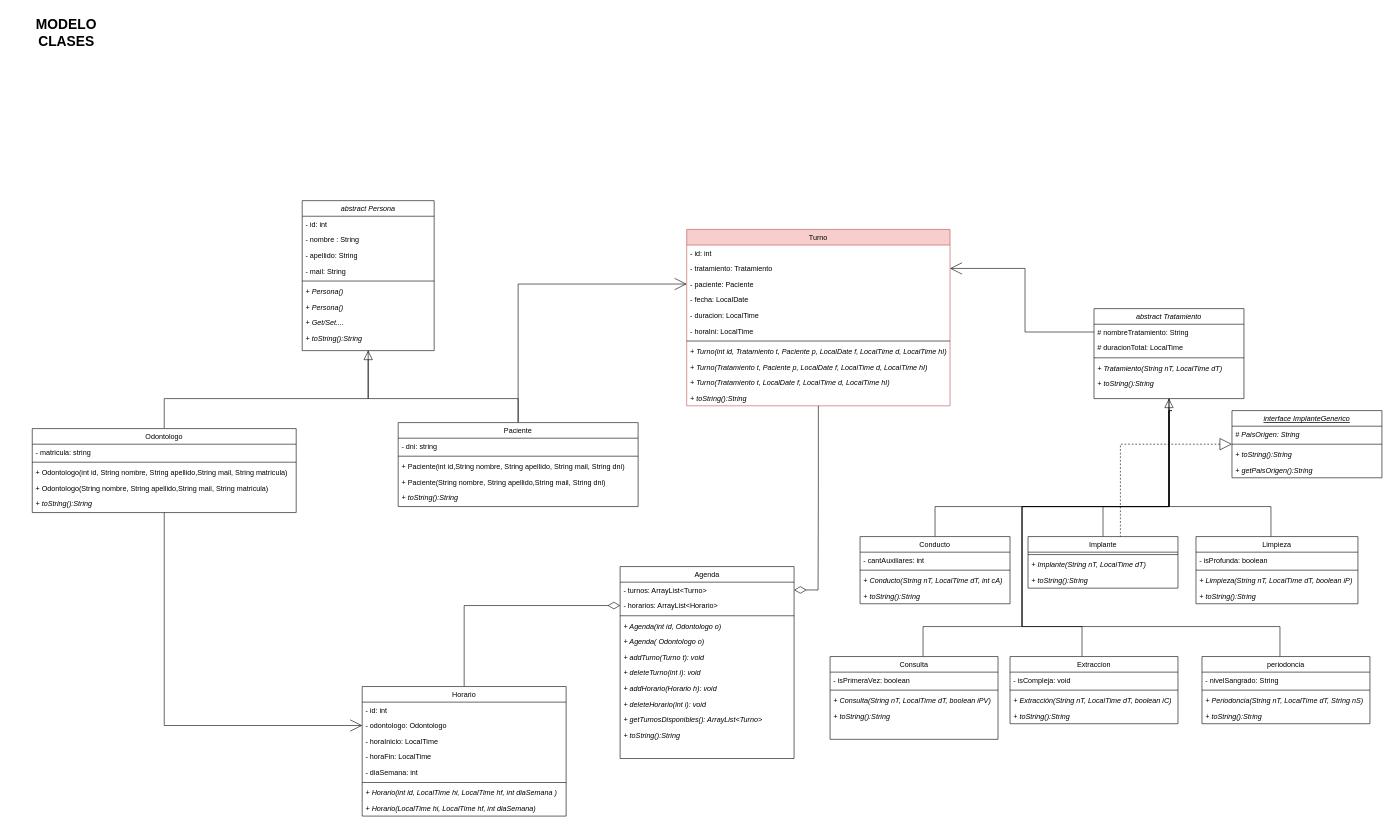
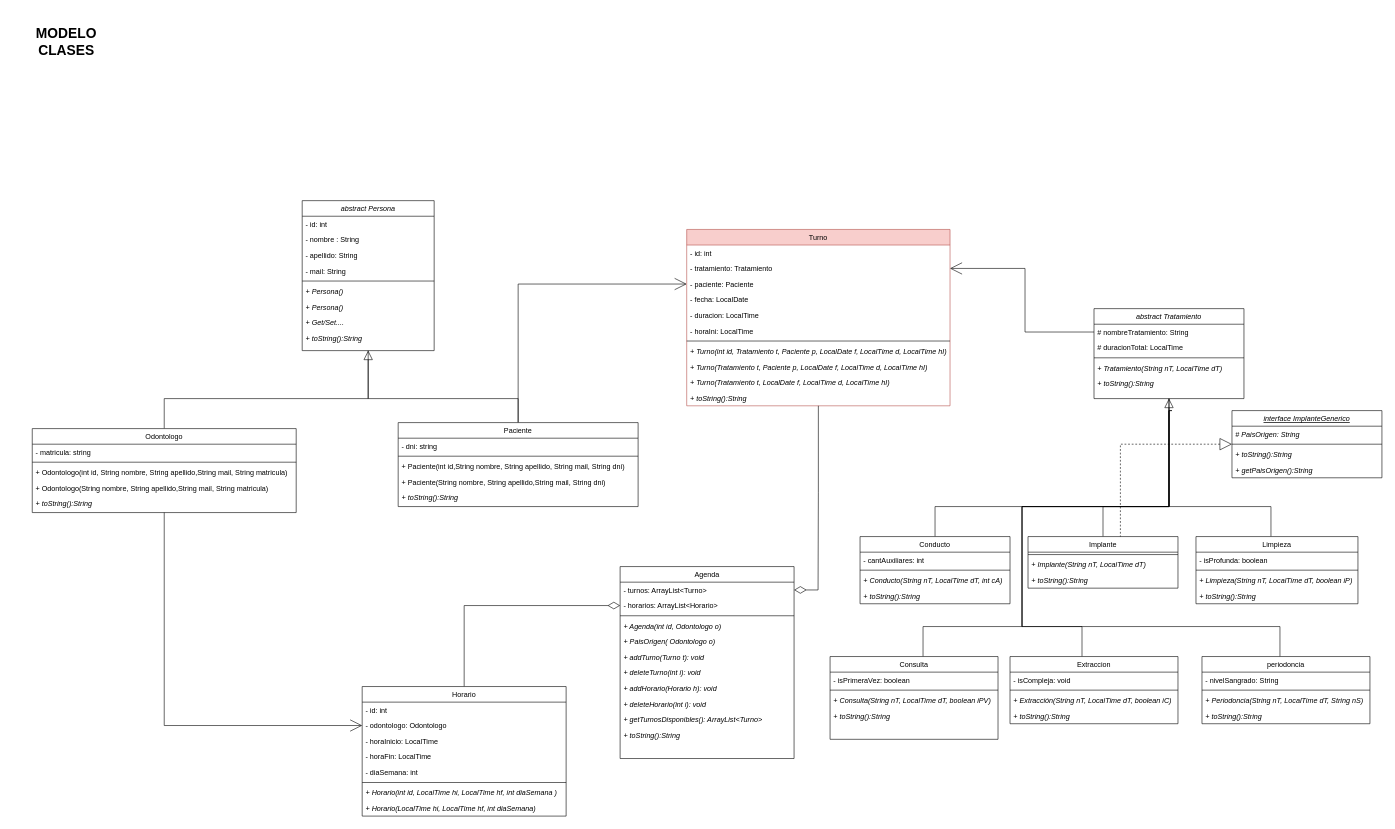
node "MODELO CLASES": moved (66, 33) -> (66, 42)
node "+ Agenda( Odontologo o)": label "+ Agenda( Odontologo o)" -> "+ PaisOrigen( Odontologo o)"
